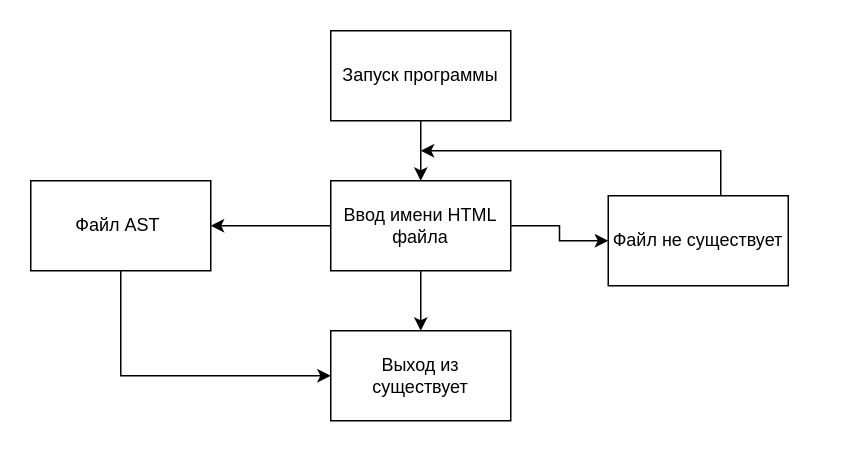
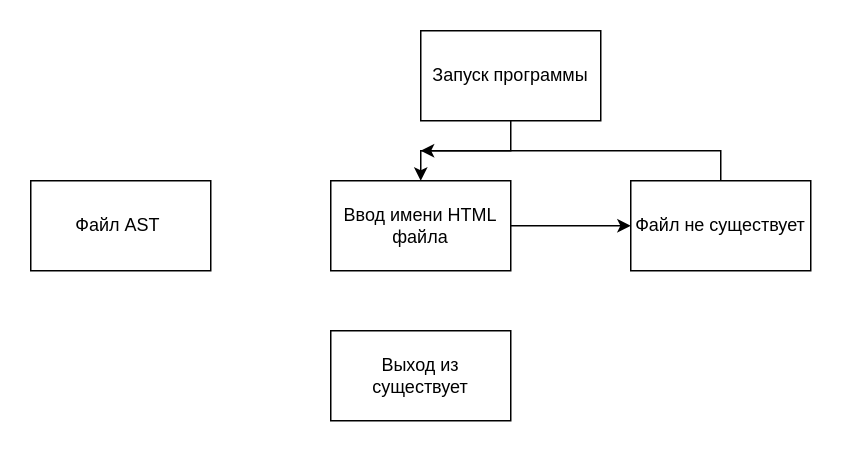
node "Запуск программы": moved (421, 76) -> (511, 76)
edge "Ввод имени HTML файла" -> "Файл AST": removed
node "Файл не существует": moved (698, 241) -> (721, 226)
edge "Ввод имени HTML файла" -> "Выход из существует": removed
edge "Файл AST" -> "Выход из существует": removed
